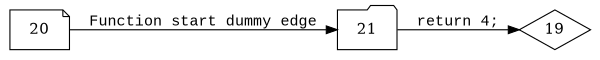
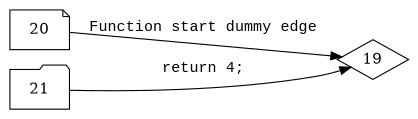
edge "20" -> "21": now "20" -> "19"
